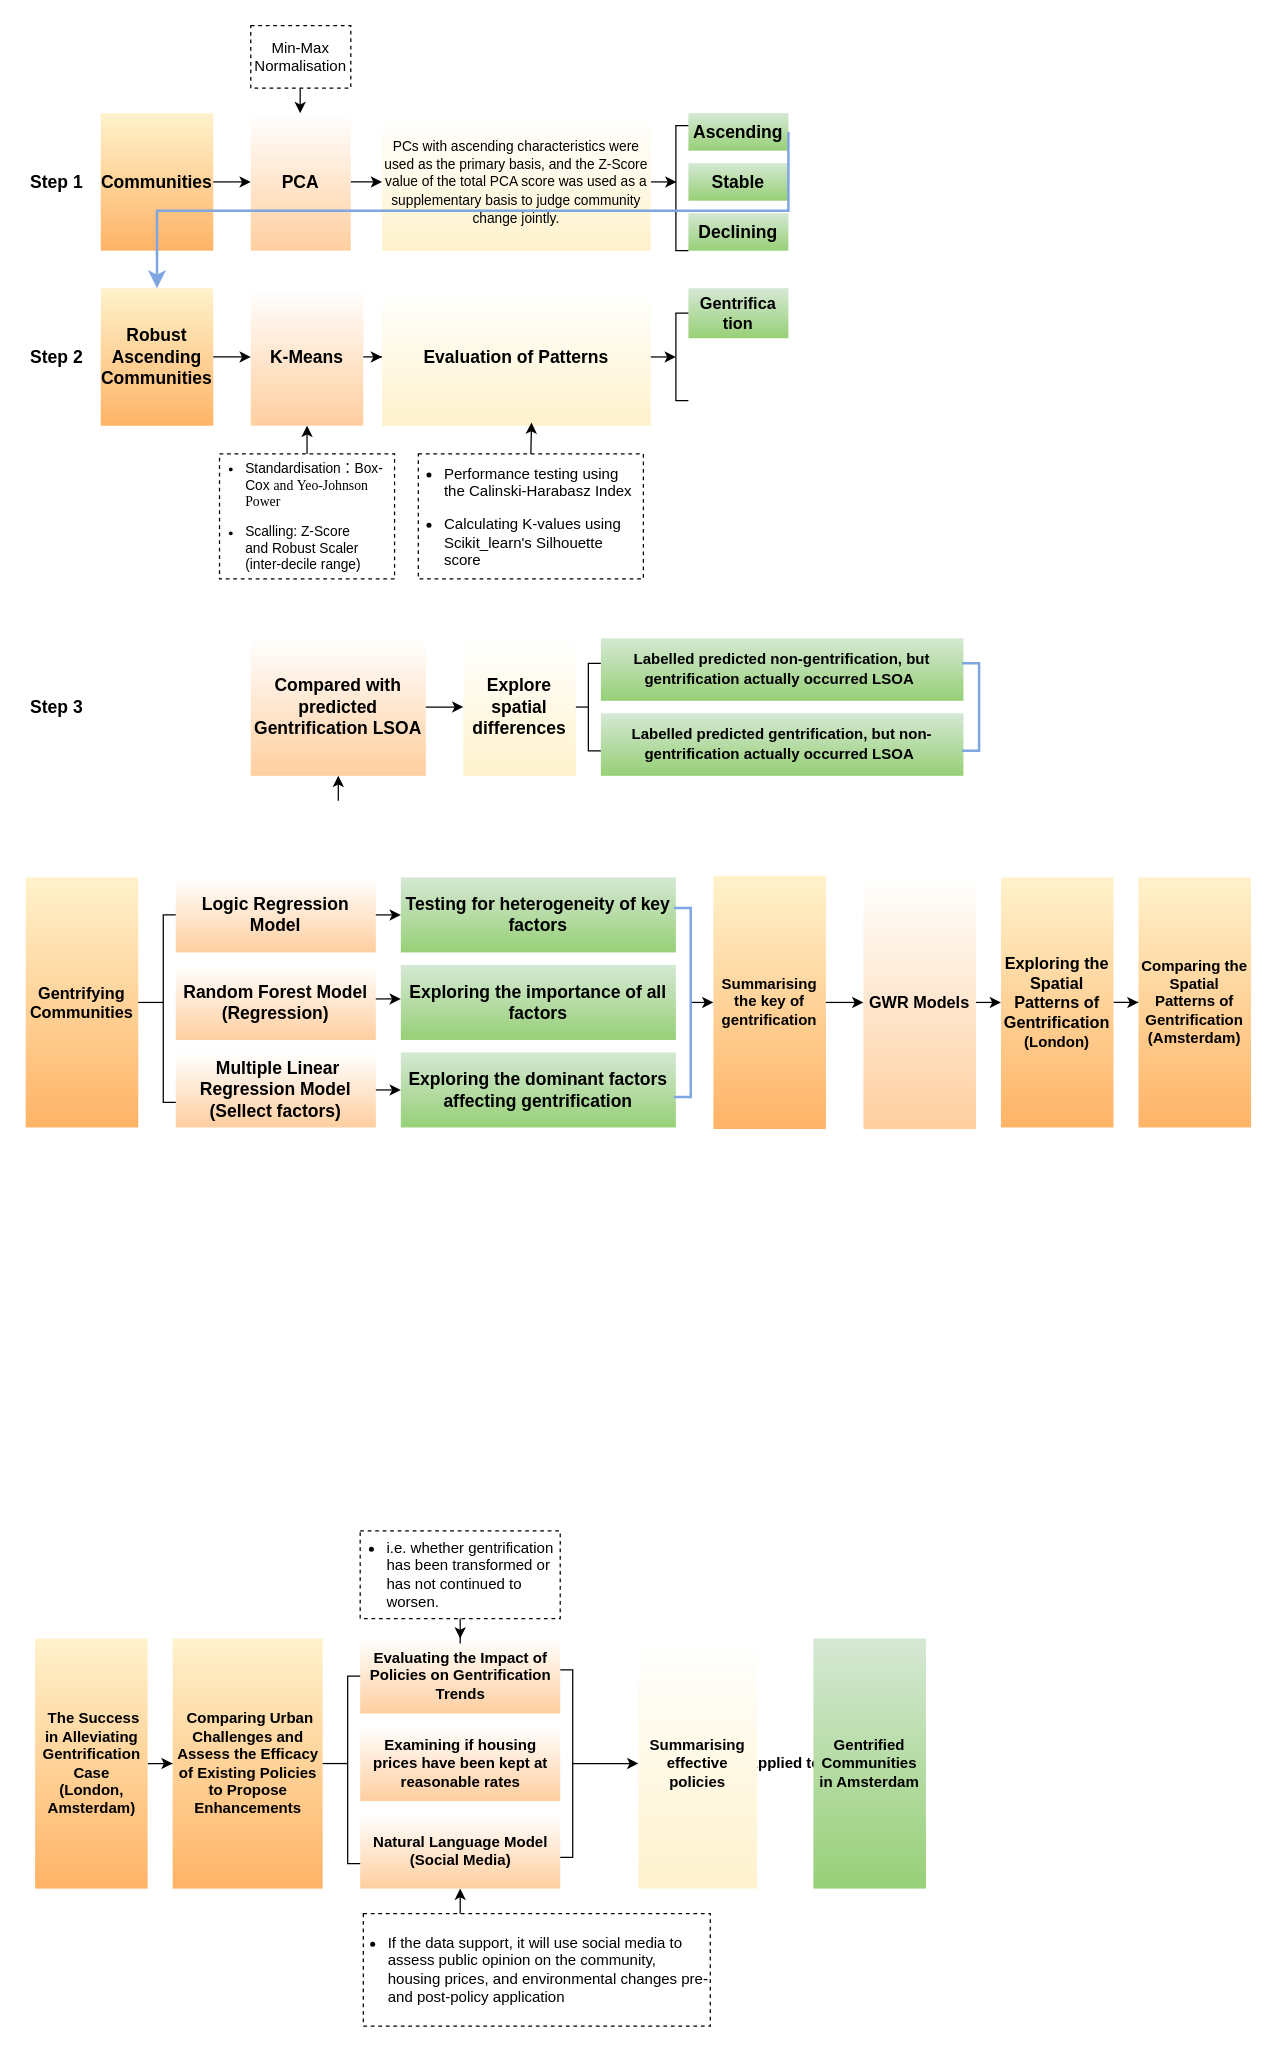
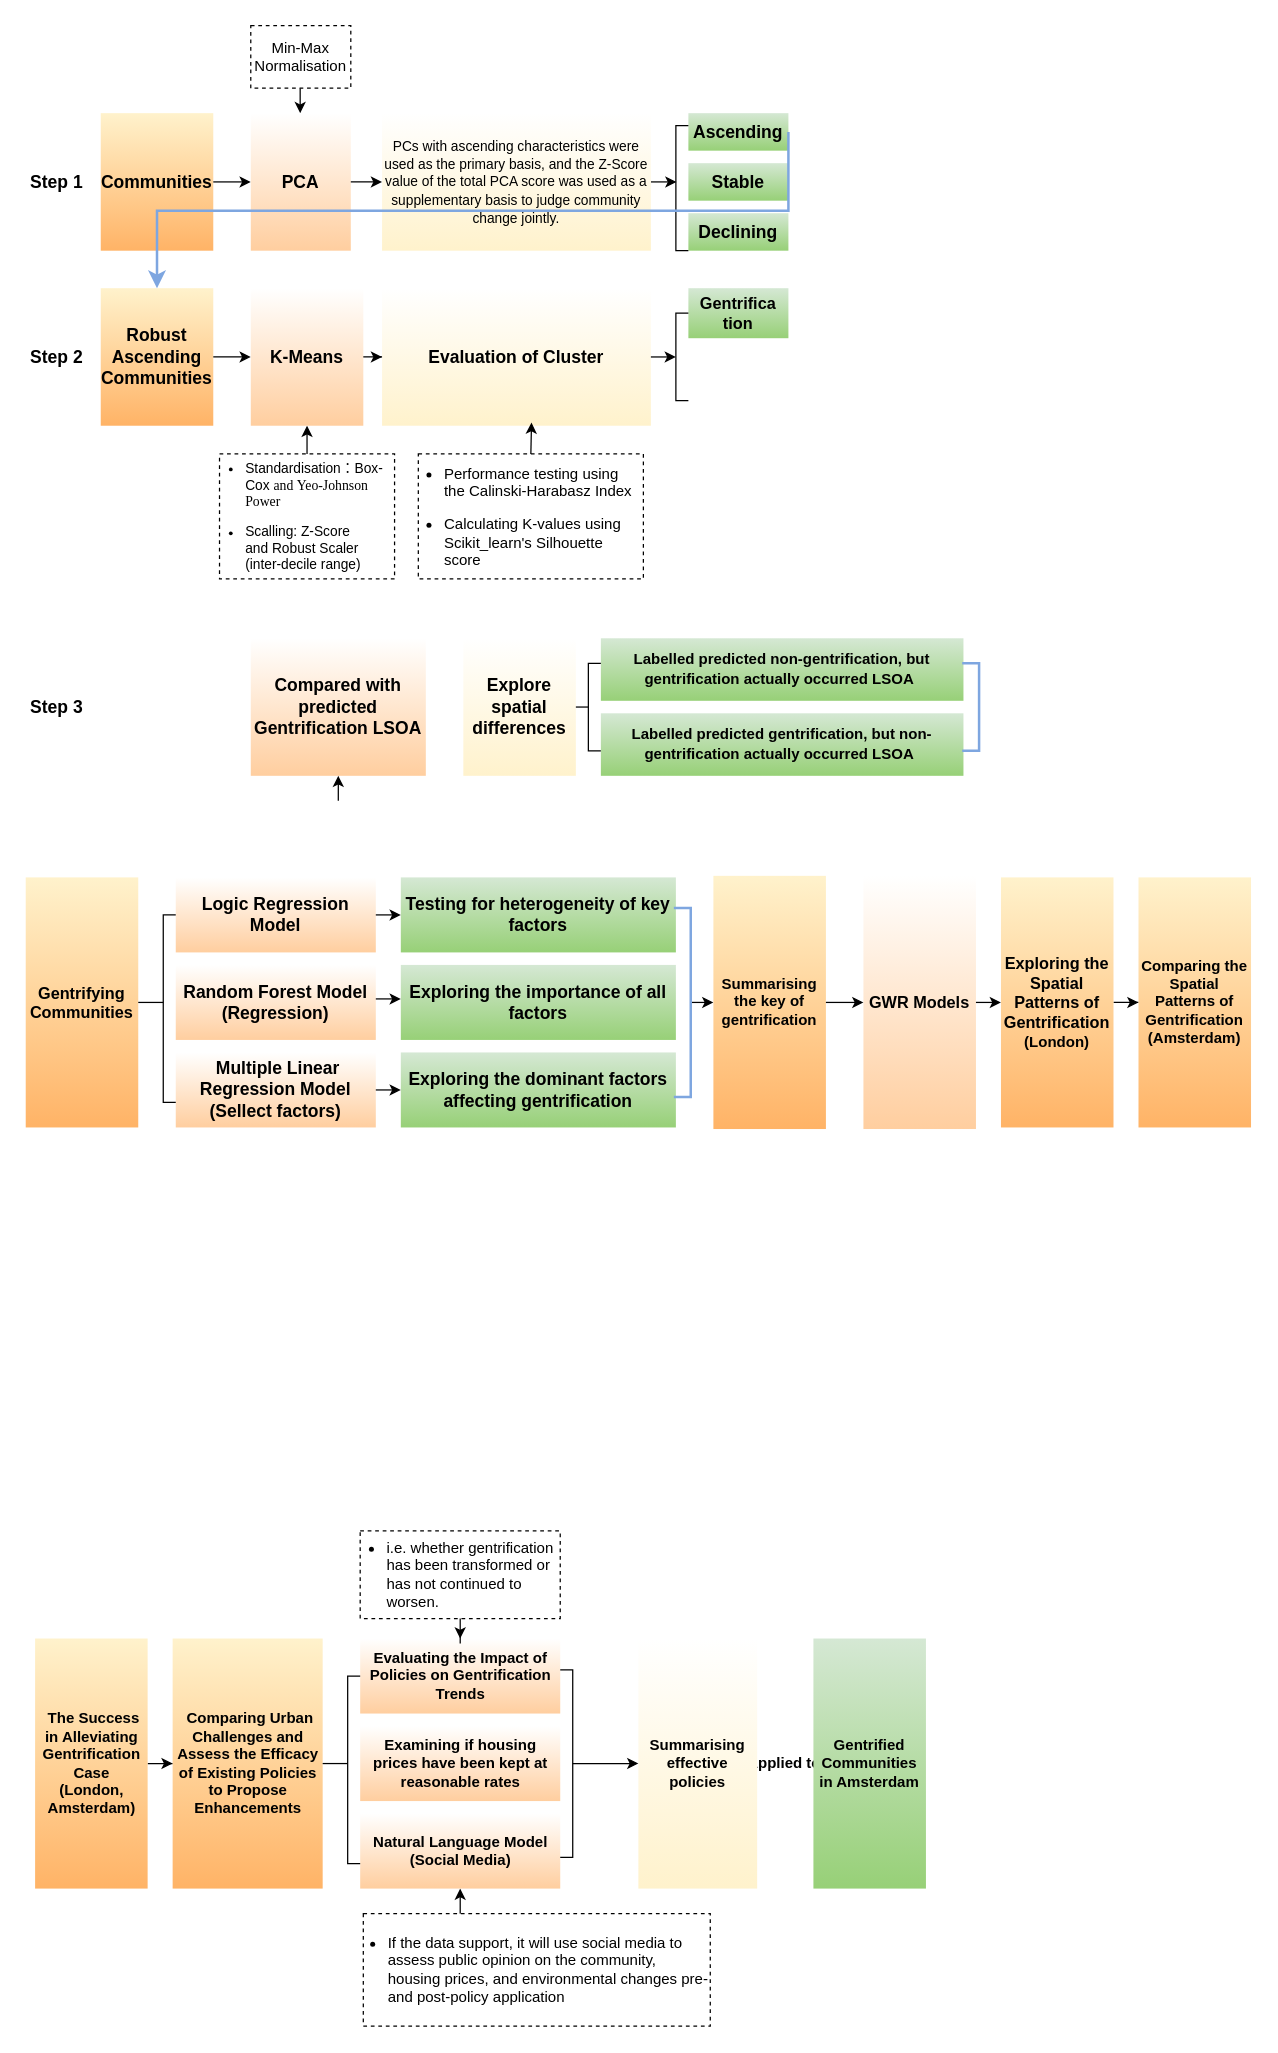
node "Evaluation of Patterns": label "Evaluation of Patterns" -> "Evaluation of Cluster"
edge "Compared with predicted Gentrification LSOA" -> "Explore spatial differences": removed
